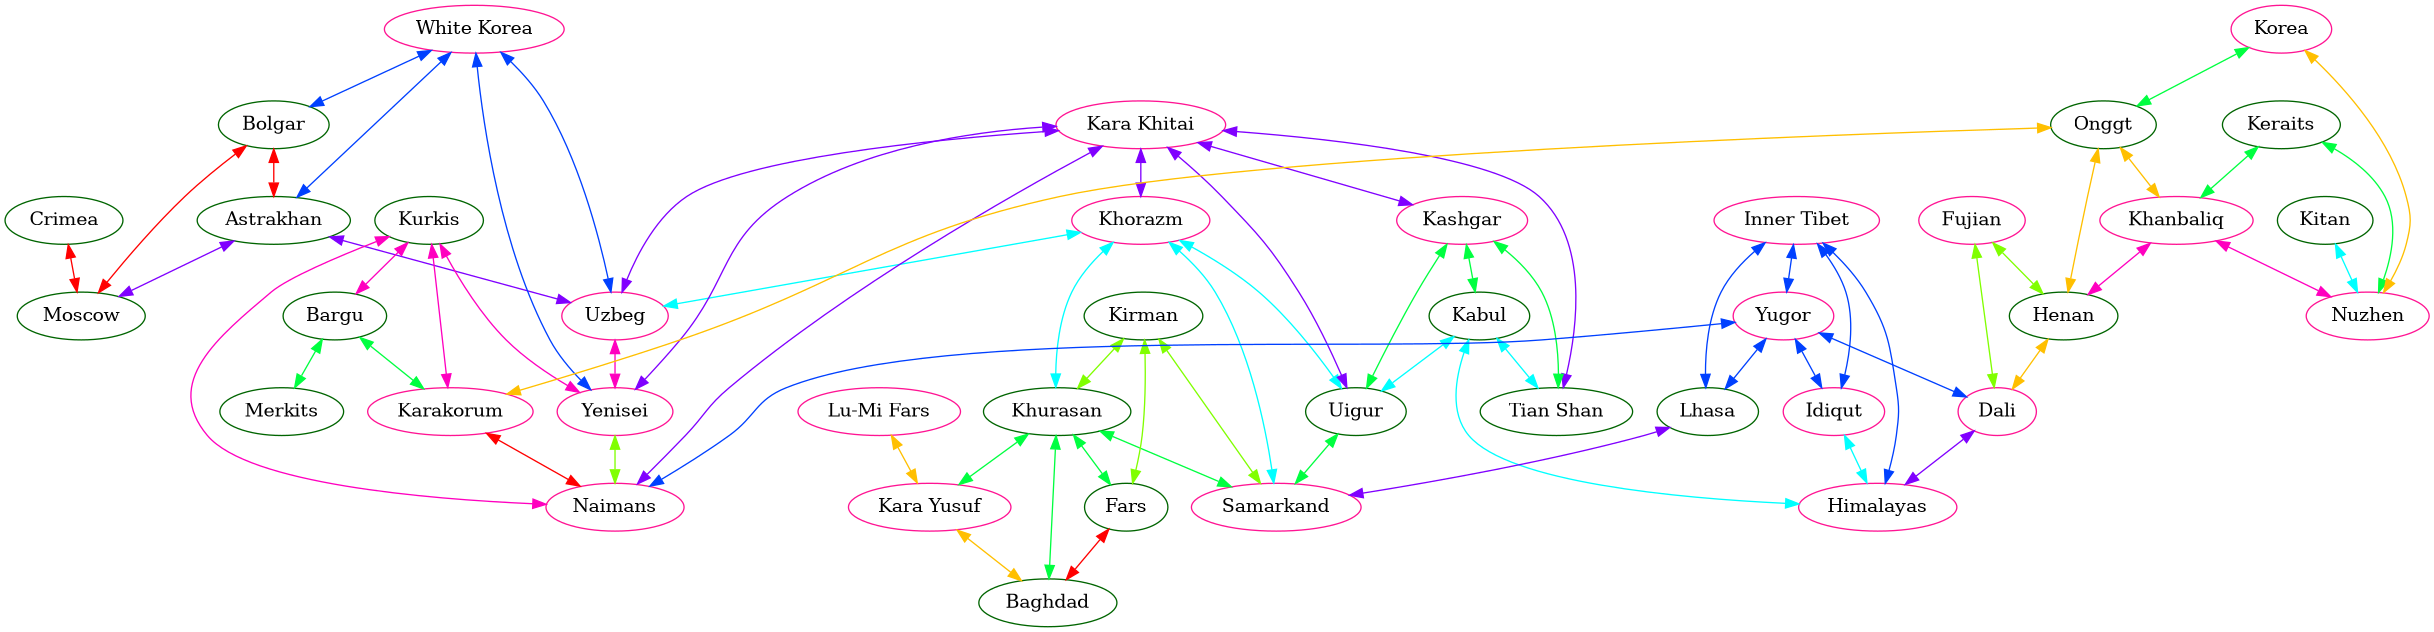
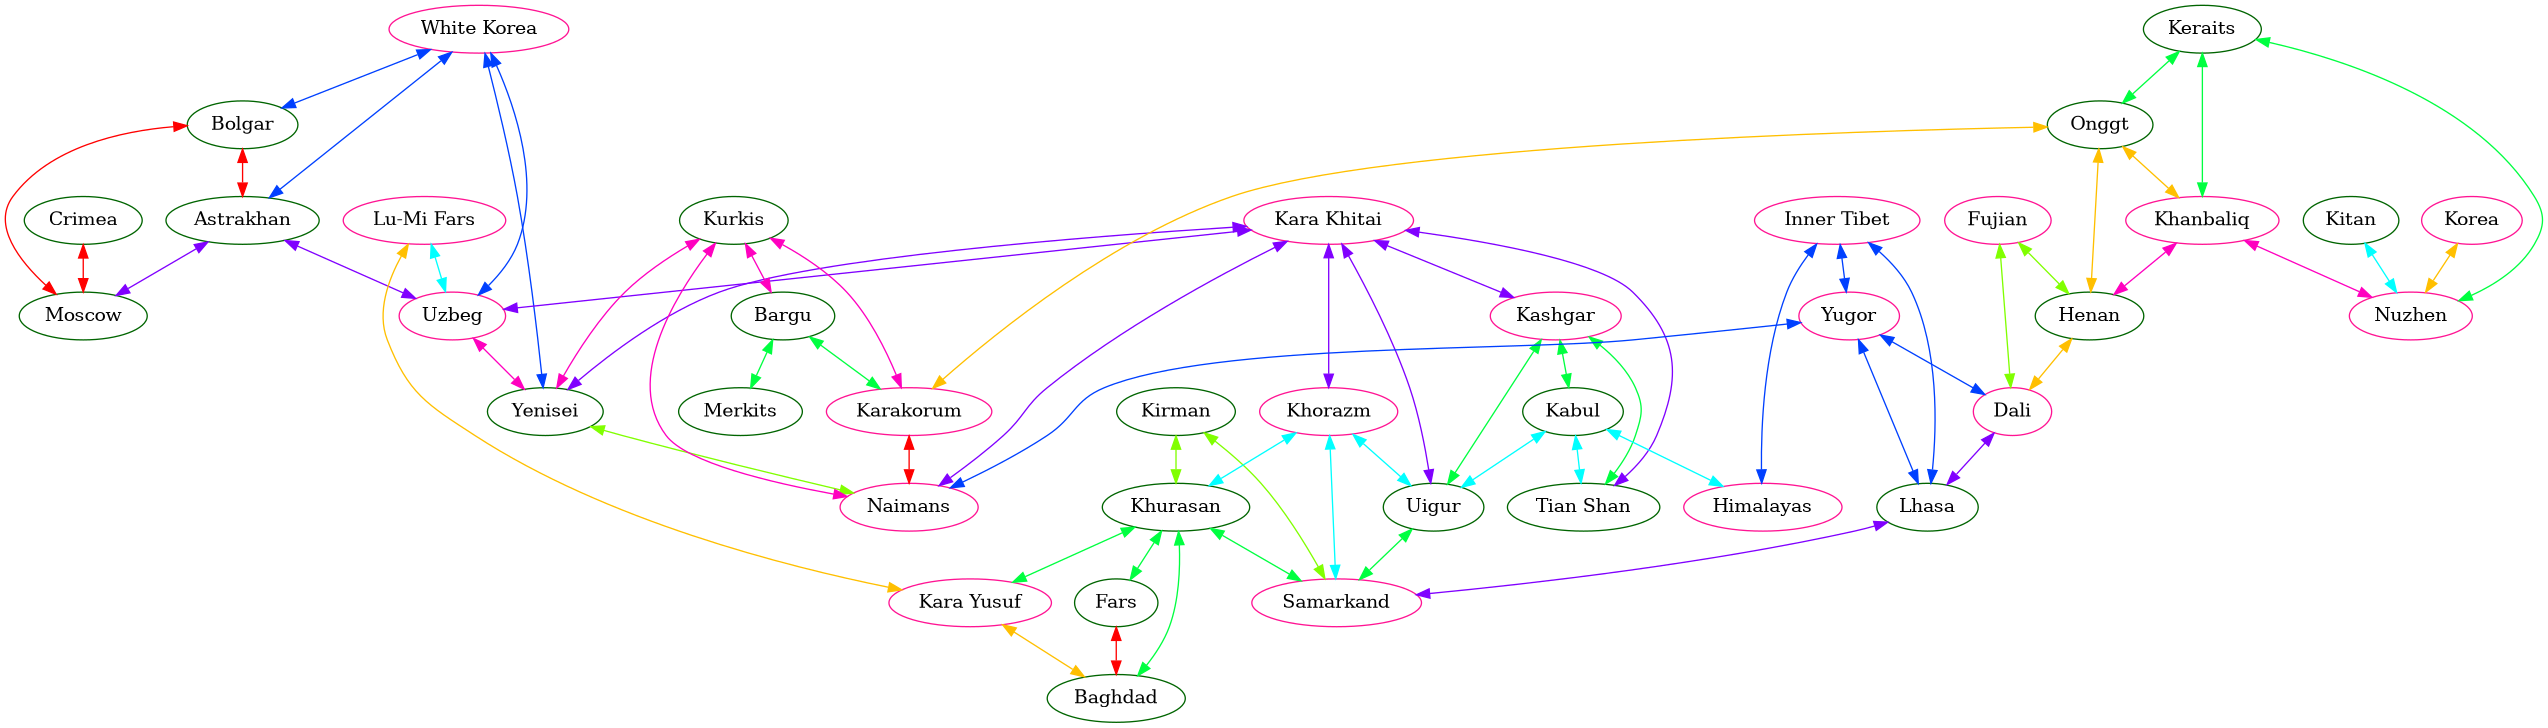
edge "Korea" -- "Onggt": now "Keraits" -- "Onggt"
edge "Khorazm" -- "Uzbeg": now "Lu-Mi Fars" -- "Uzbeg"
node "Yenisei": color deeppink -> darkgreen
edge "Kirman" -- "Fars": removed
node "Idiqut": removed
edge "Dali" -- "Himalayas": now "Dali" -- "Lhasa"
